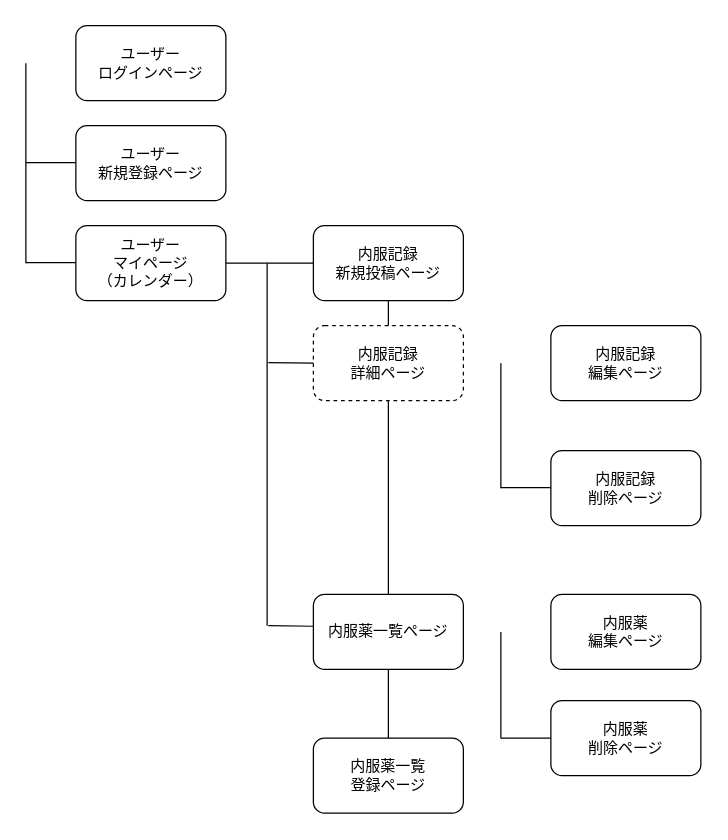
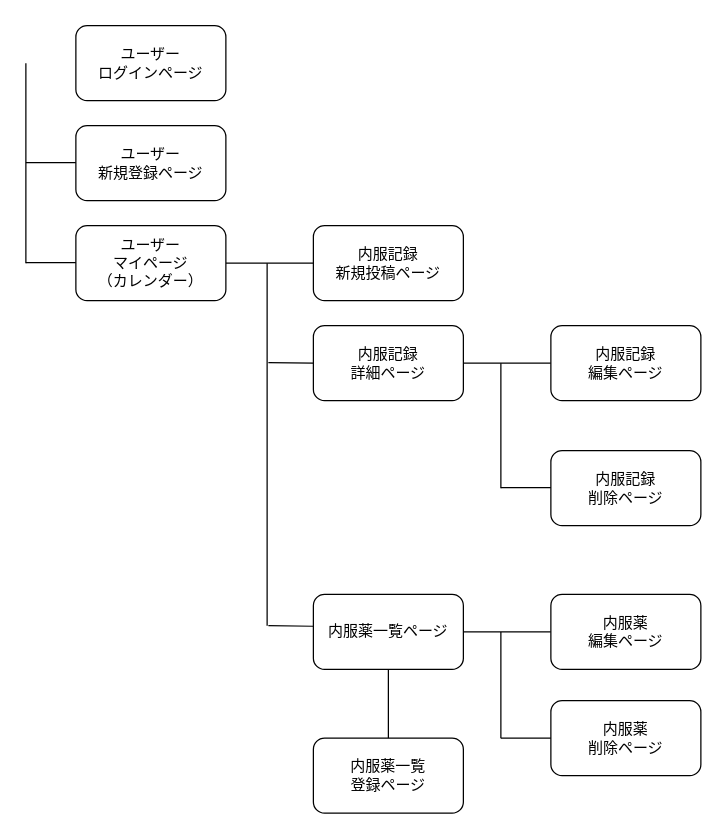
edge "内服記録 新規投稿ページ" -- "内服記録 詳細ページ": now "内服記録 編集ページ" -- "内服記録 詳細ページ"
node "内服記録 詳細ページ": style dashed -> solid
edge "内服記録 詳細ページ" -- "内服薬一覧ページ": now "内服薬 編集ページ" -- "内服薬一覧ページ"
